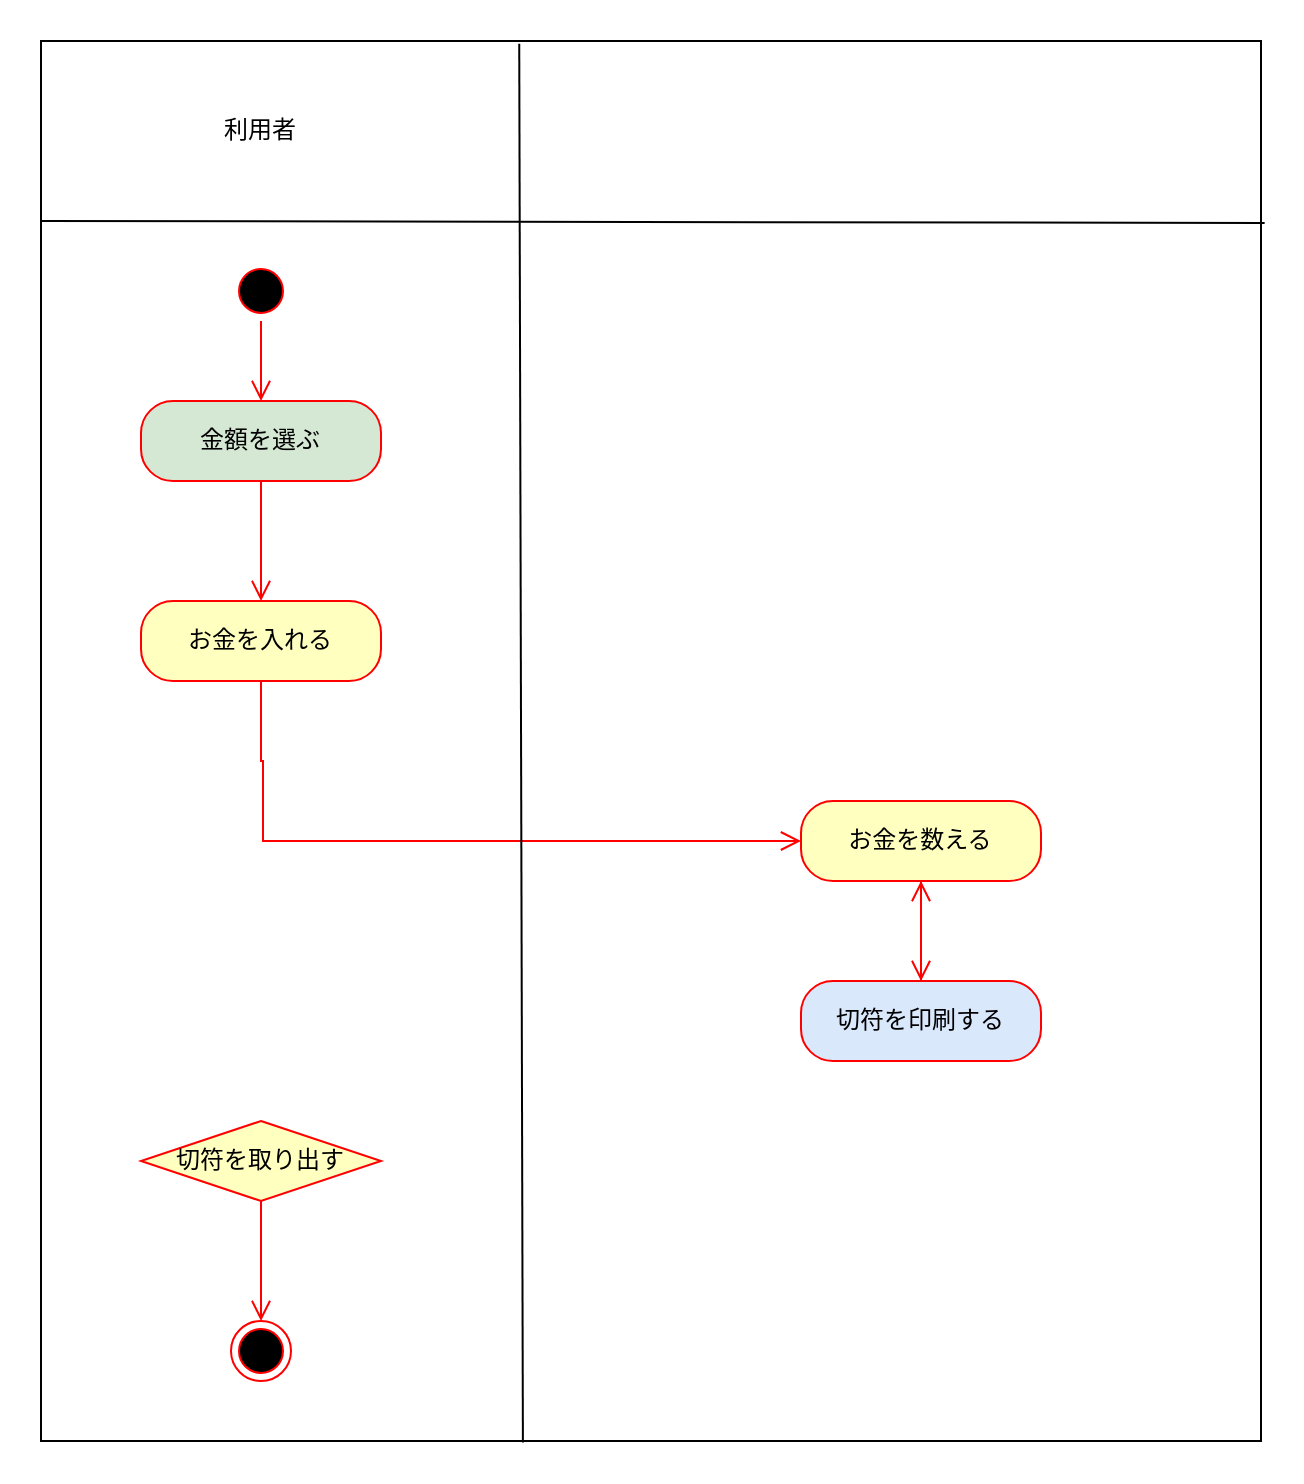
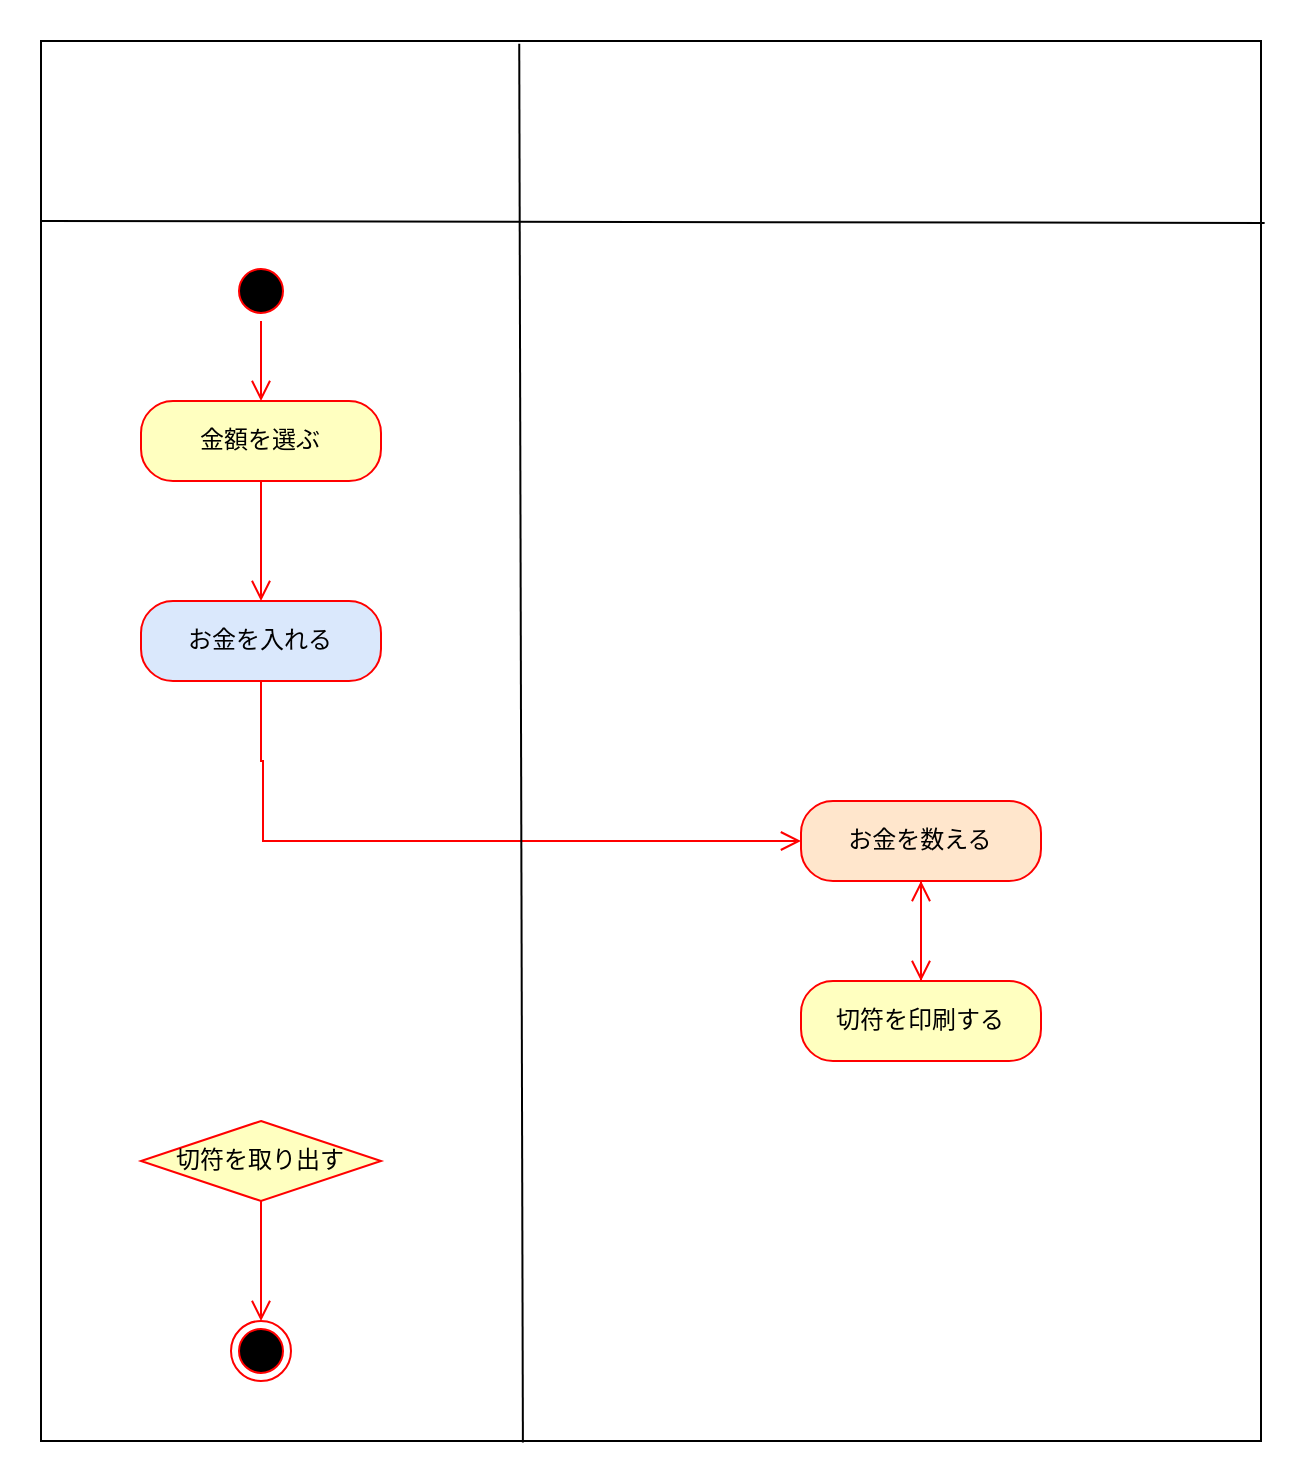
node "利用者": removed
node "金額を選ぶ": fillcolor #d5e8d4 -> #ffffc0
node "お金を入れる": fillcolor #ffffc0 -> #dae8fc
node "お金を数える": fillcolor #ffffc0 -> #ffe6cc
node "切符を印刷する": fillcolor #dae8fc -> #ffffc0
